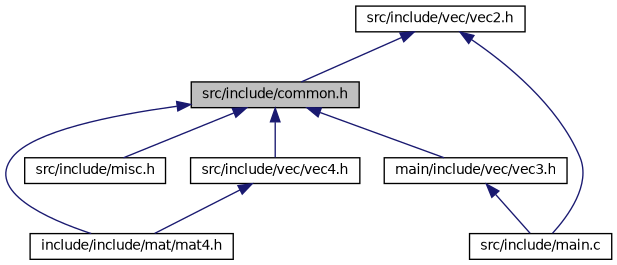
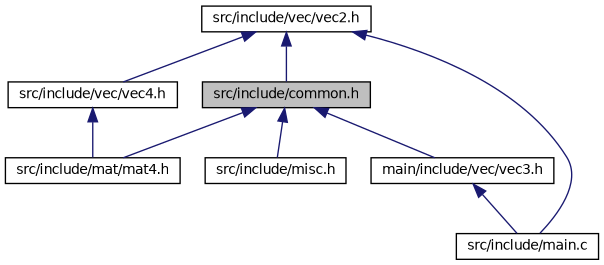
edge "src/include/vec/vec4.h" -> "src/include/common.h": now "src/include/vec/vec4.h" -> "src/include/vec/vec2.h"
node "include/include/mat/mat4.h": label "include/include/mat/mat4.h" -> "src/include/mat/mat4.h"
